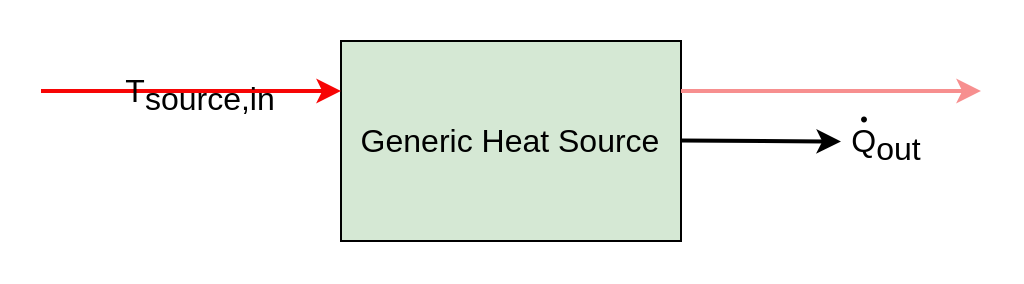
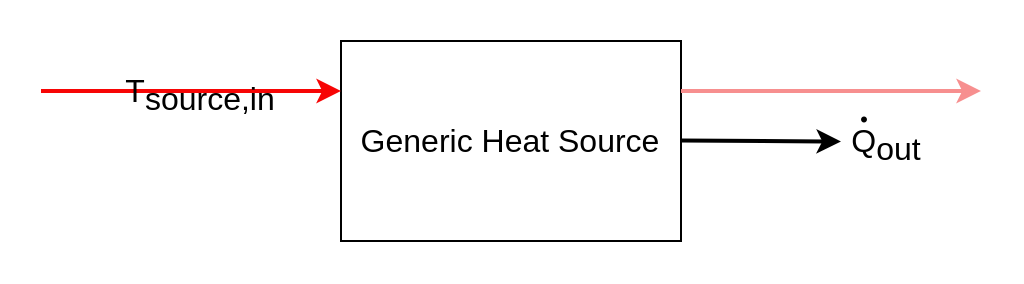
node "Generic Heat Source": fillcolor #d5e8d4 -> #ffffff
